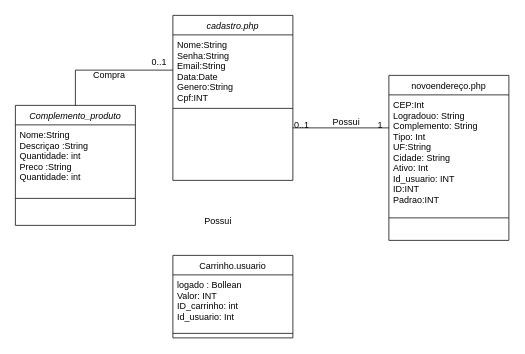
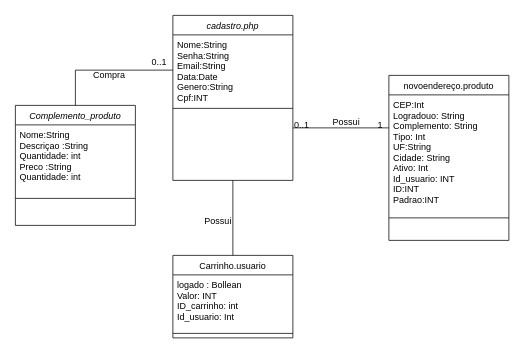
node "novoendereço.php": label "novoendereço.php" -> "novoendereço.produto"
edge "cadastro.php" -- "Carrinho.usuario": added
